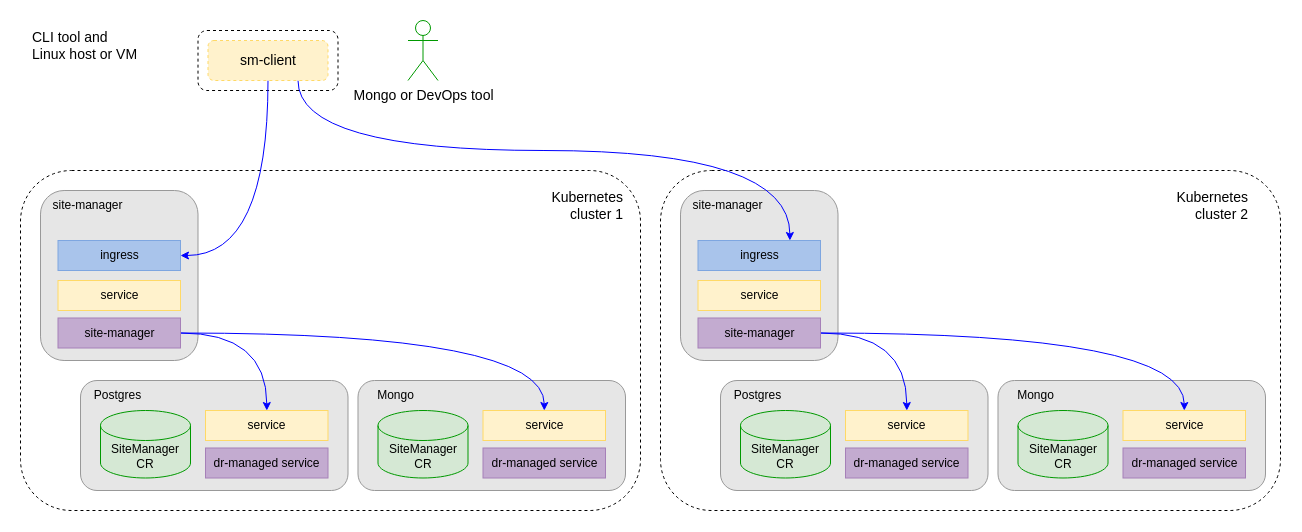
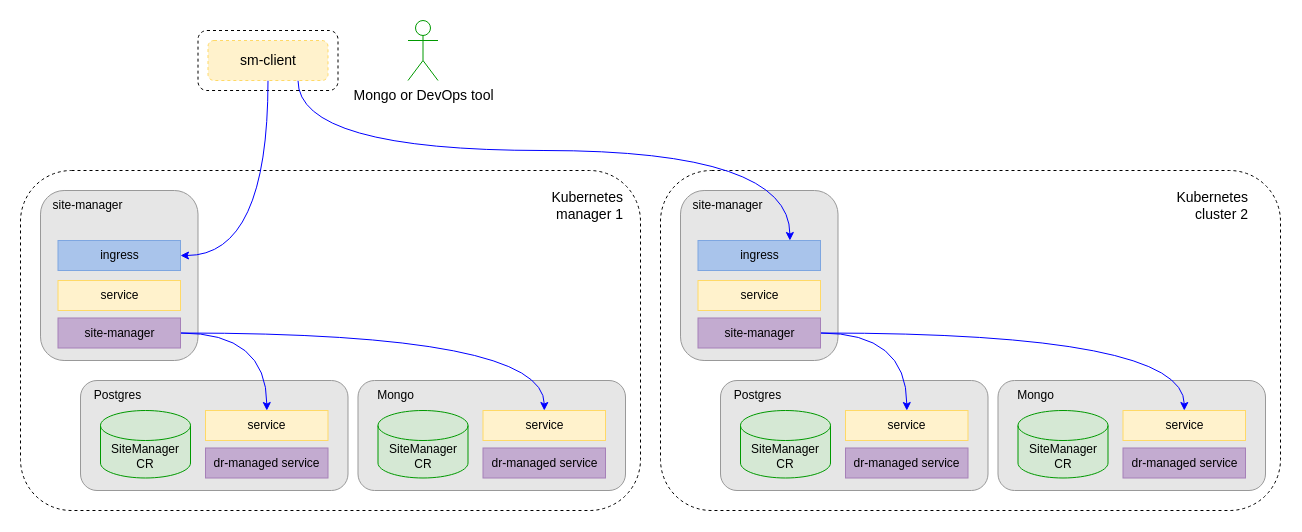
node "CLI tool and Linux host or VM": removed
node "Kubernetes cluster 1": label "Kubernetes cluster 1" -> "Kubernetes manager 1"
